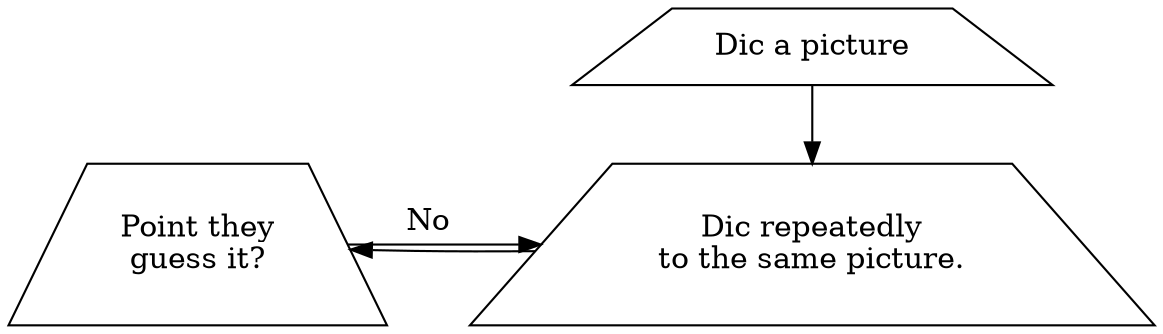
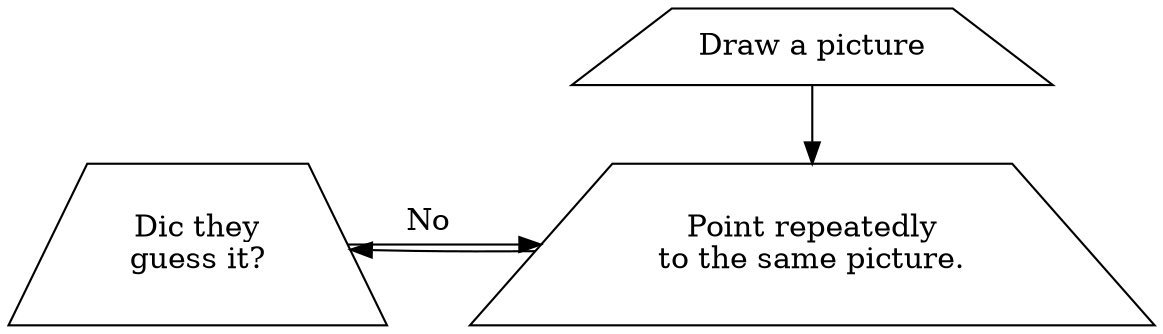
node "Dic a picture": label "Dic a picture" -> "Draw a picture"
node "Point they guess it?": label "Point they guess it?" -> "Dic they guess it?"
node "Dic repeatedly to the same picture.": label "Dic repeatedly to the same picture." -> "Point repeatedly to the same picture."
